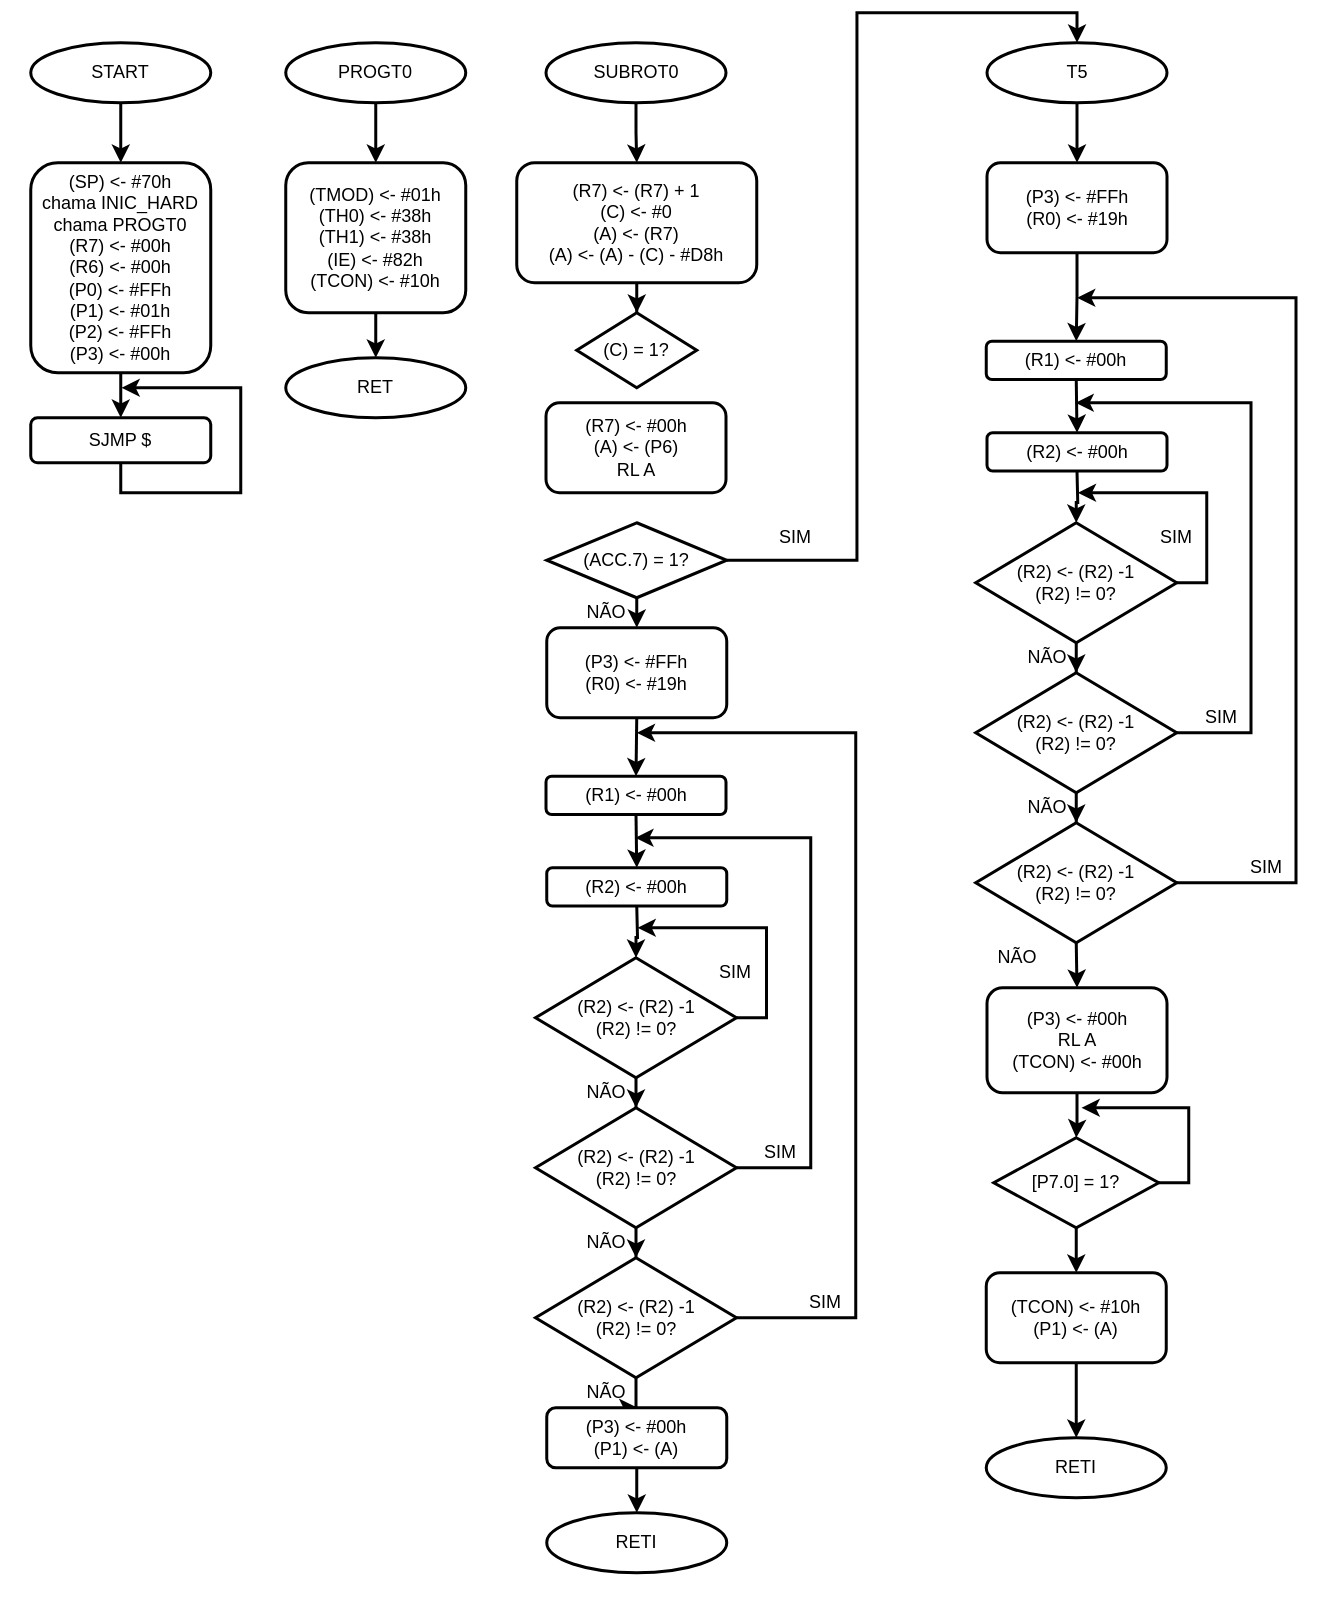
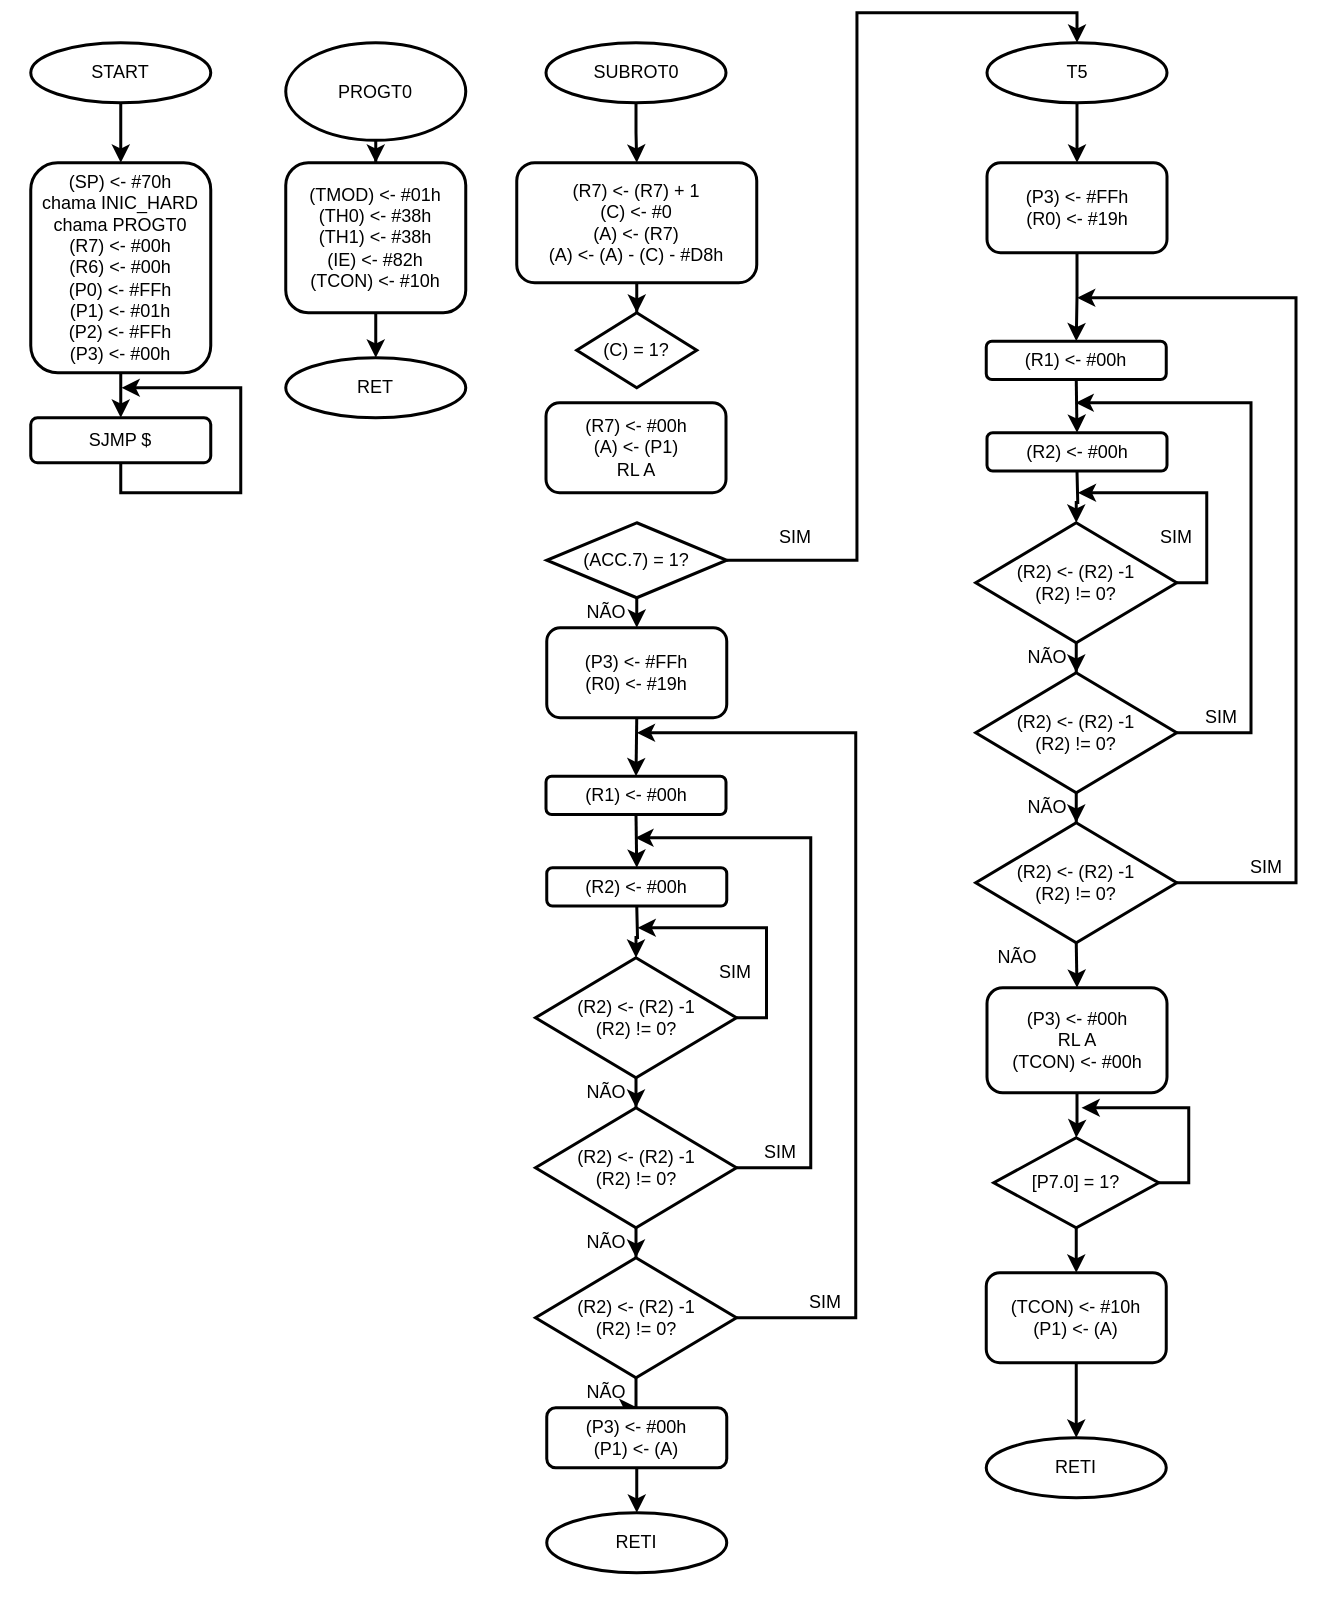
node "PROGT0": size 180x60 -> 180x98
node "(R7) <- #00h (A) <- (P6) RL A": label "(R7) <- #00h (A) <- (P6) RL A" -> "(R7) <- #00h (A) <- (P1) RL A"
